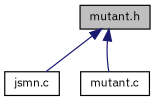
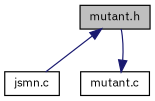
edge "mutant.c" -> "mutant.h": reversed
